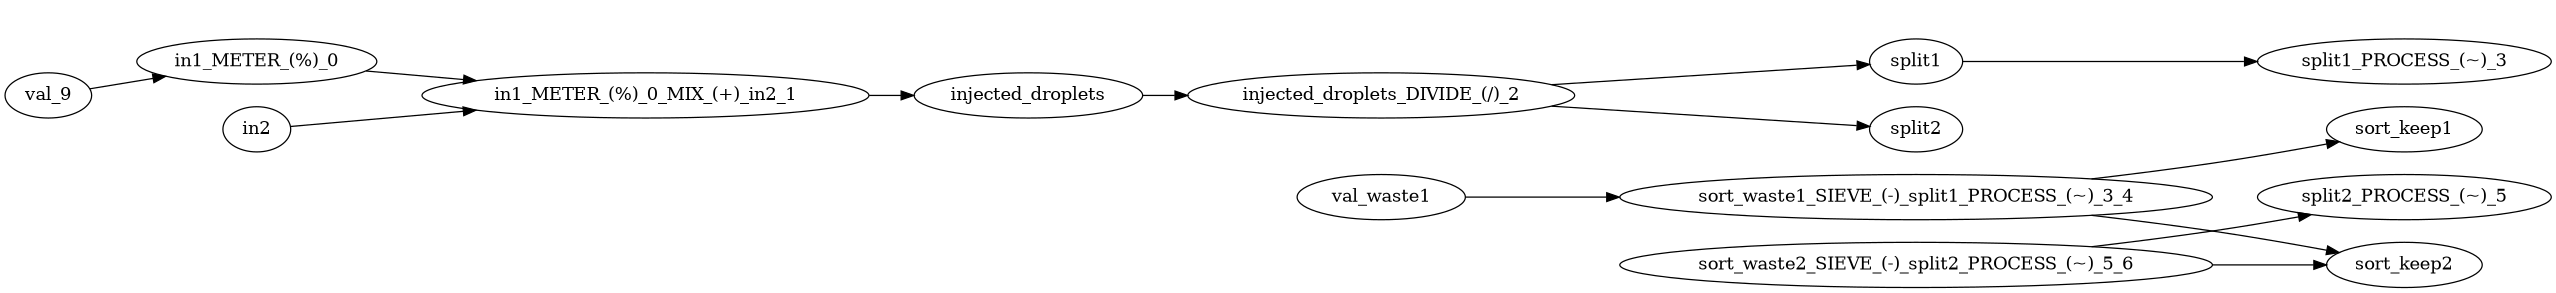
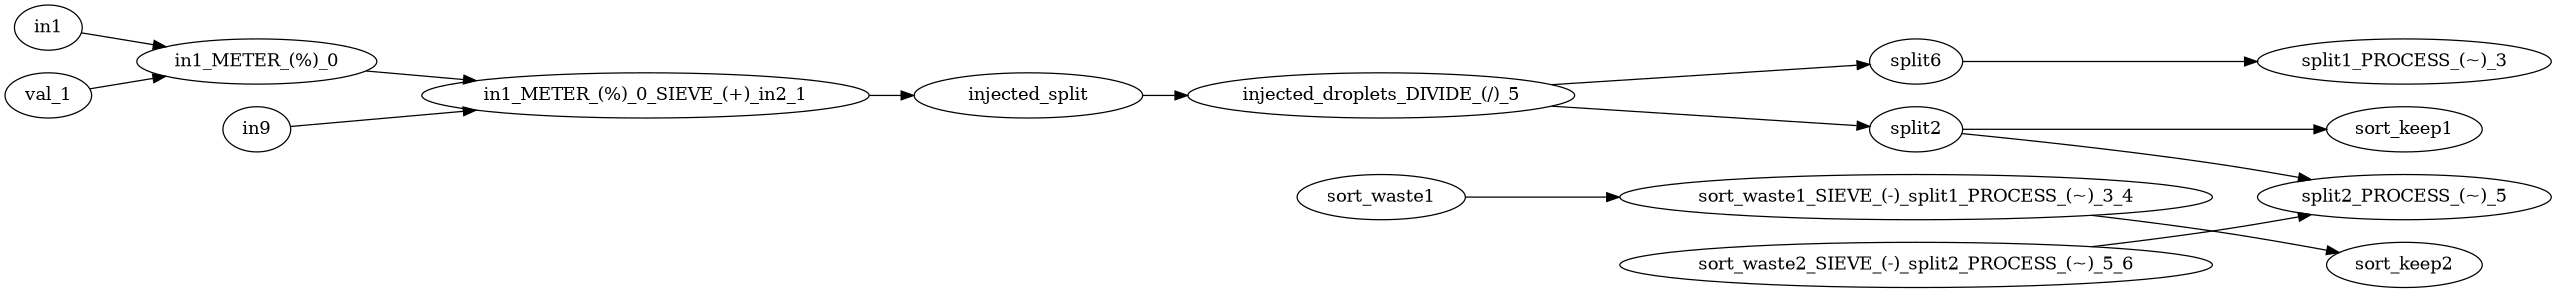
node "in1": added
node "split1": label "split1" -> "split6"
node "val_9": label "val_9" -> "val_1"
node "in1_METER_(%)_0_MIX_(+)_in2_1": label "in1_METER_(%)_0_MIX_(+)_in2_1" -> "in1_METER_(%)_0_SIEVE_(+)_in2_1"
node "injected_droplets": label "injected_droplets" -> "injected_split"
node "injected_droplets_DIVIDE_(/)_2": label "injected_droplets_DIVIDE_(/)_2" -> "injected_droplets_DIVIDE_(/)_5"
node "in2": label "in2" -> "in9"
edge "split2" -> "split2_PROCESS_(~)_5": added
edge "sort_waste1_SIEVE_(-)_split1_PROCESS_(~)_3_4" -> "sort_keep1": now "split2" -> "sort_keep1"
node "val_waste1": label "val_waste1" -> "sort_waste1"
edge "sort_waste2_SIEVE_(-)_split2_PROCESS_(~)_5_6" -> "sort_keep2": removed
